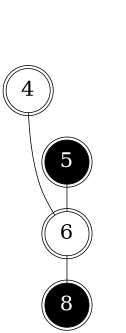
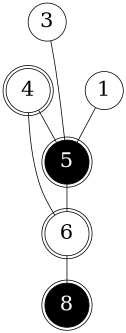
node "3": added
node "1": added
edge "4" -- "5": added
